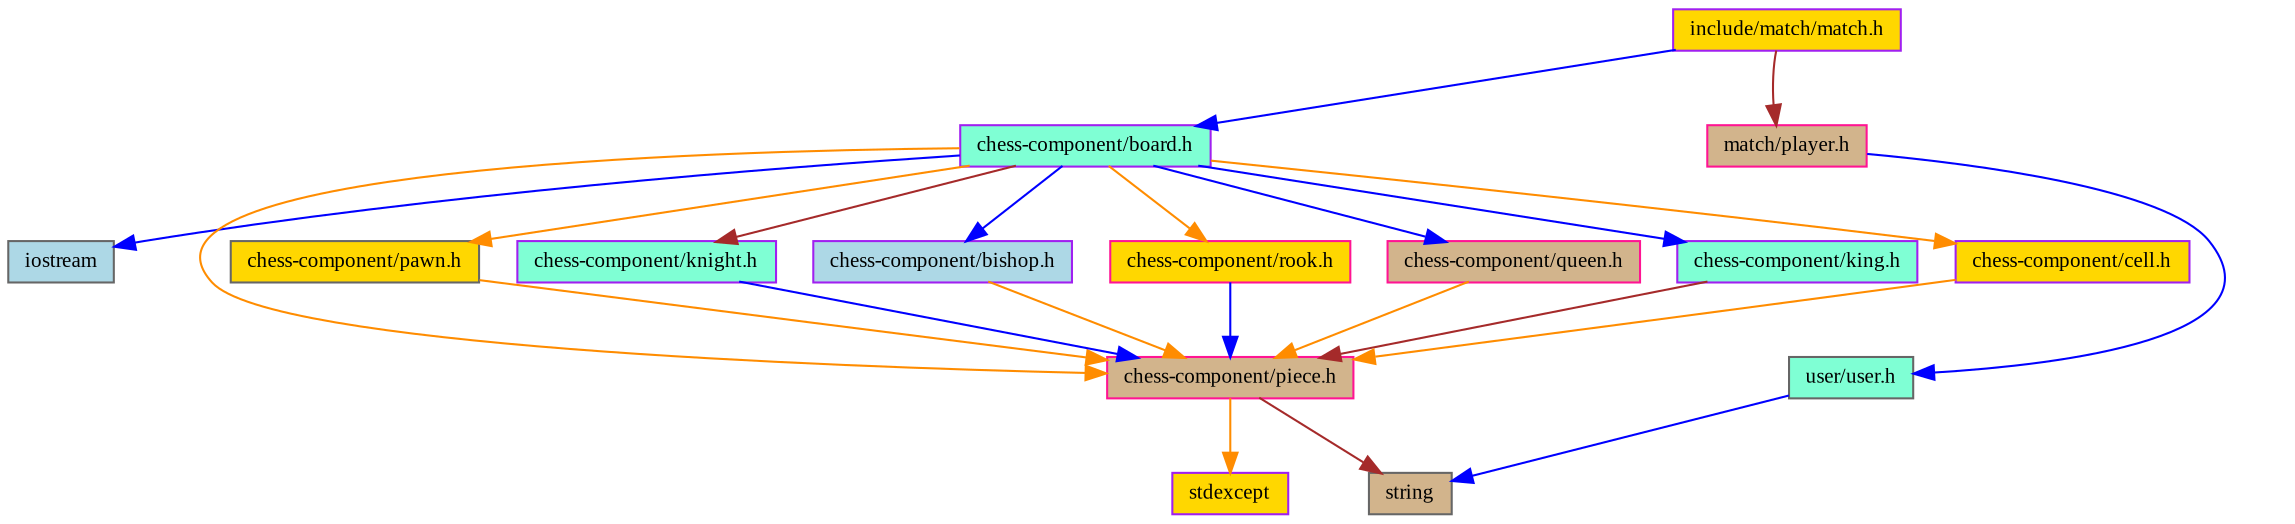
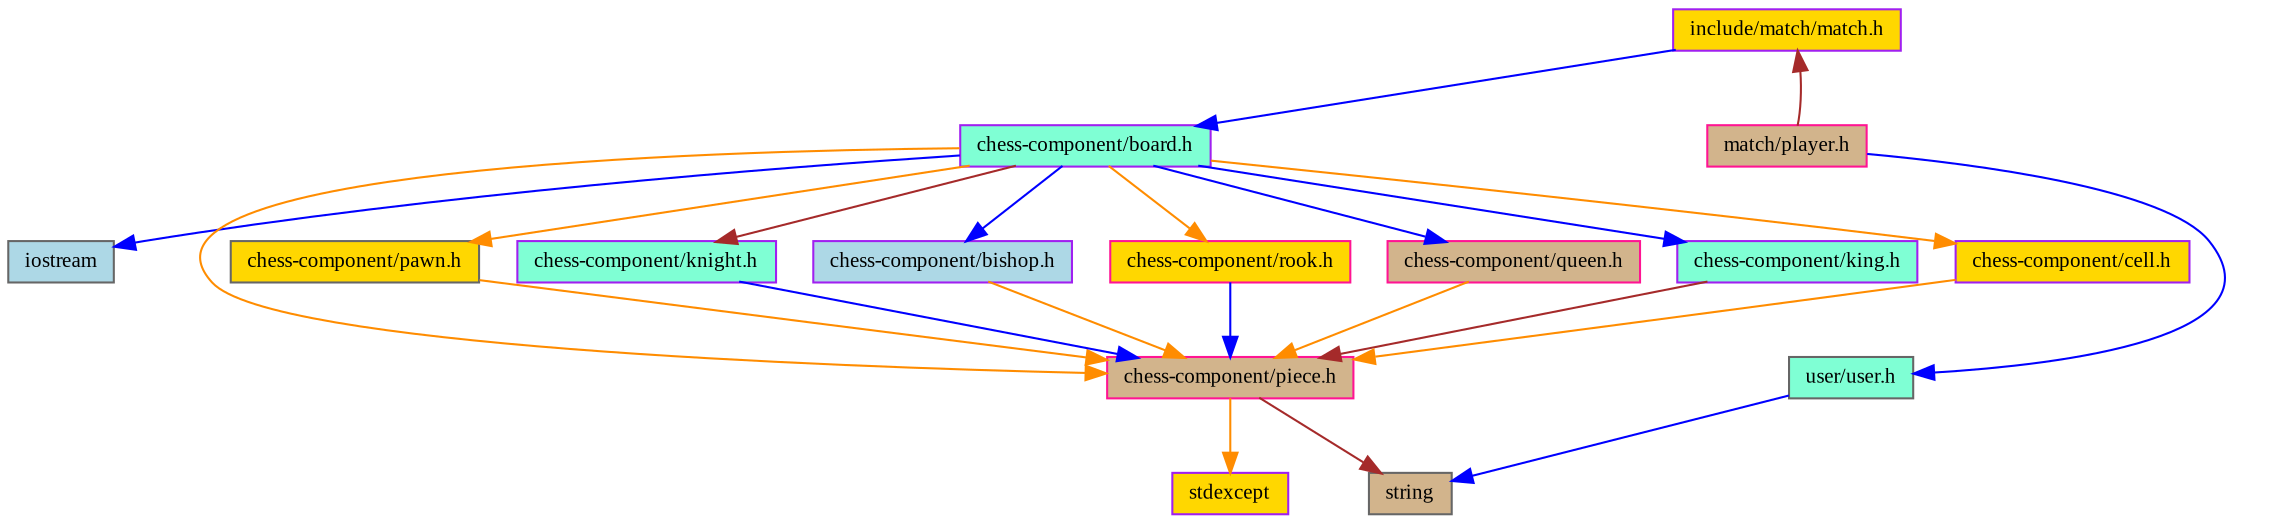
edge "include/match/match.h" -> "match/player.h": reversed
